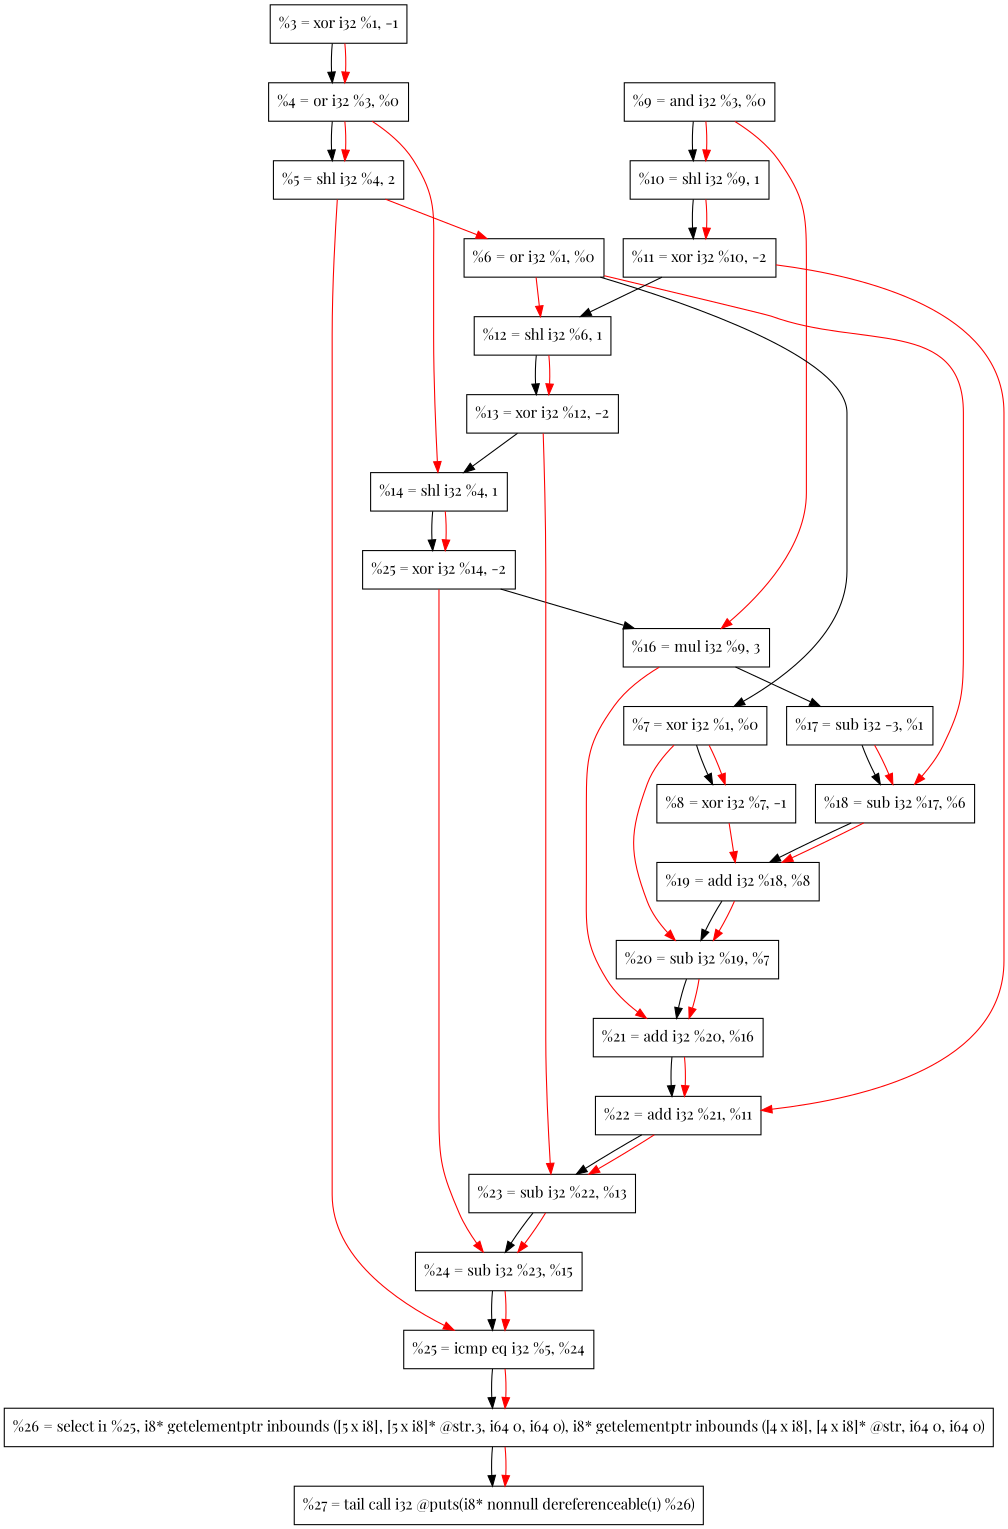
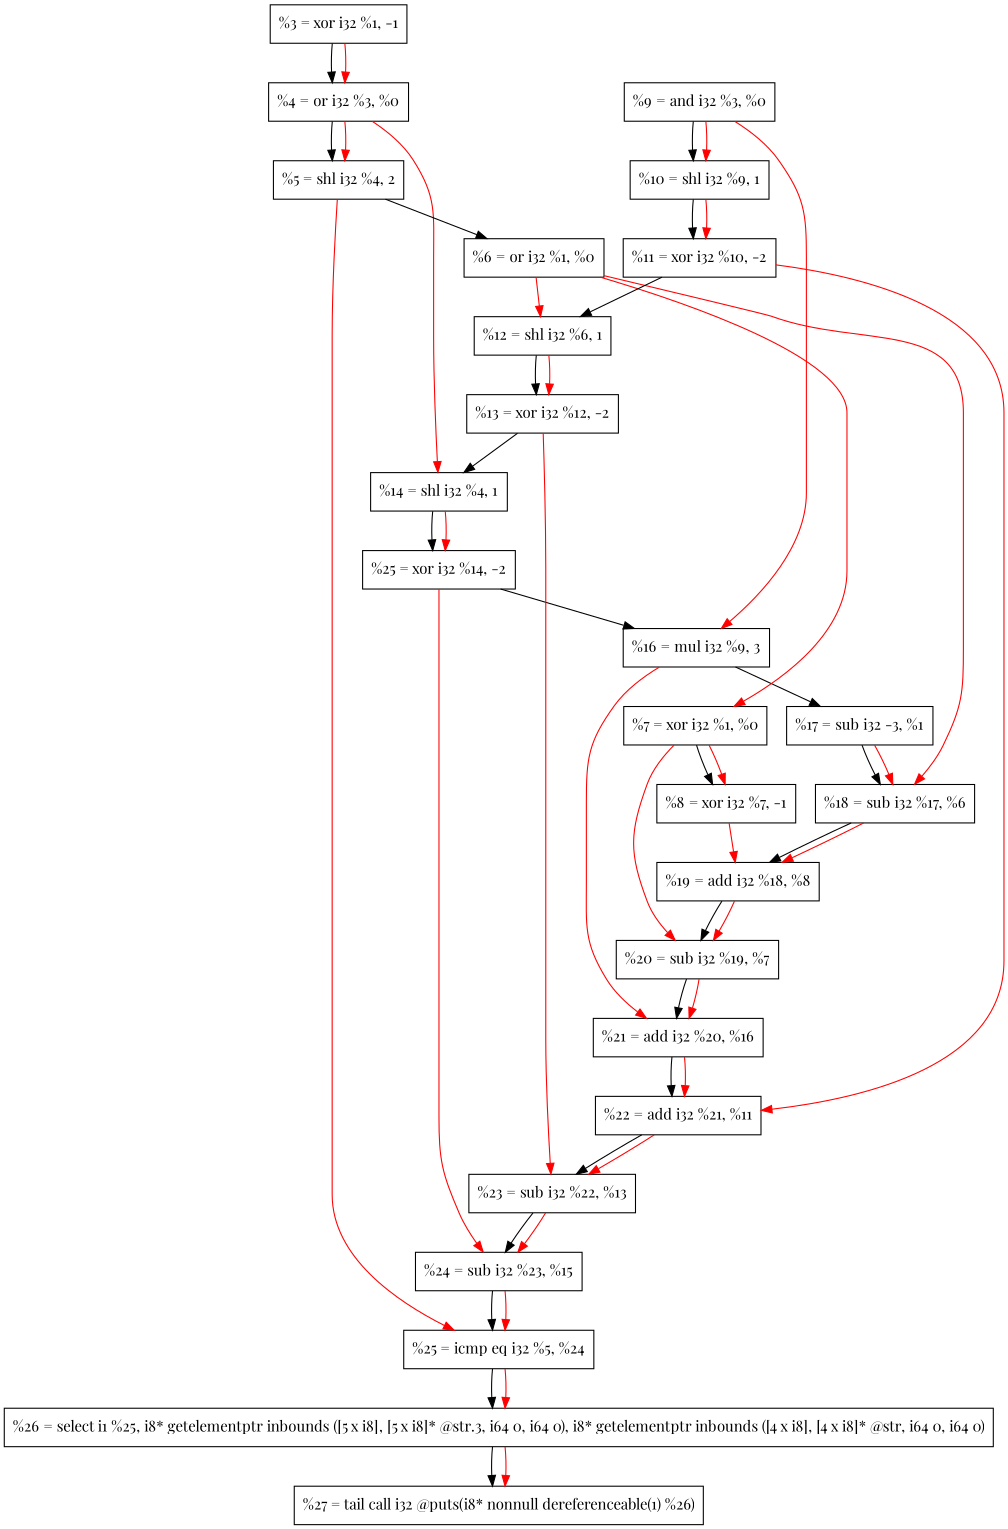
edge "%5 = shl i32 %4, 2" -> "%6 = or i32 %1, %0": color red -> black
edge "%6 = or i32 %1, %0" -> "%7 = xor i32 %1, %0": color black -> red
